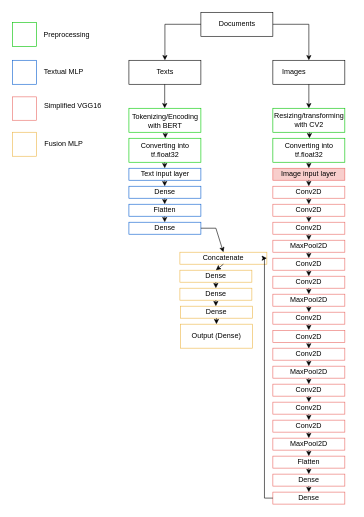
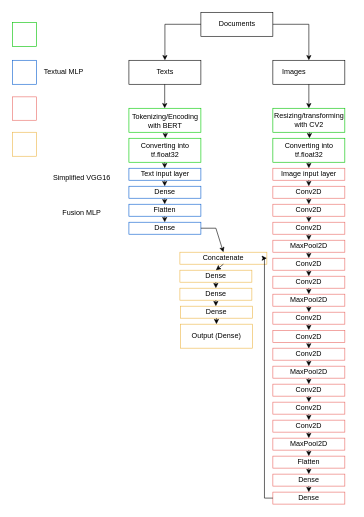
node "Preprocessing": removed
node "Simplified VGG16": moved (72, 106) -> (81, 178)
node "Fusion MLP": moved (63, 144) -> (81, 213)
node "Image input layer": fillcolor #f8cecc -> #ffffff
